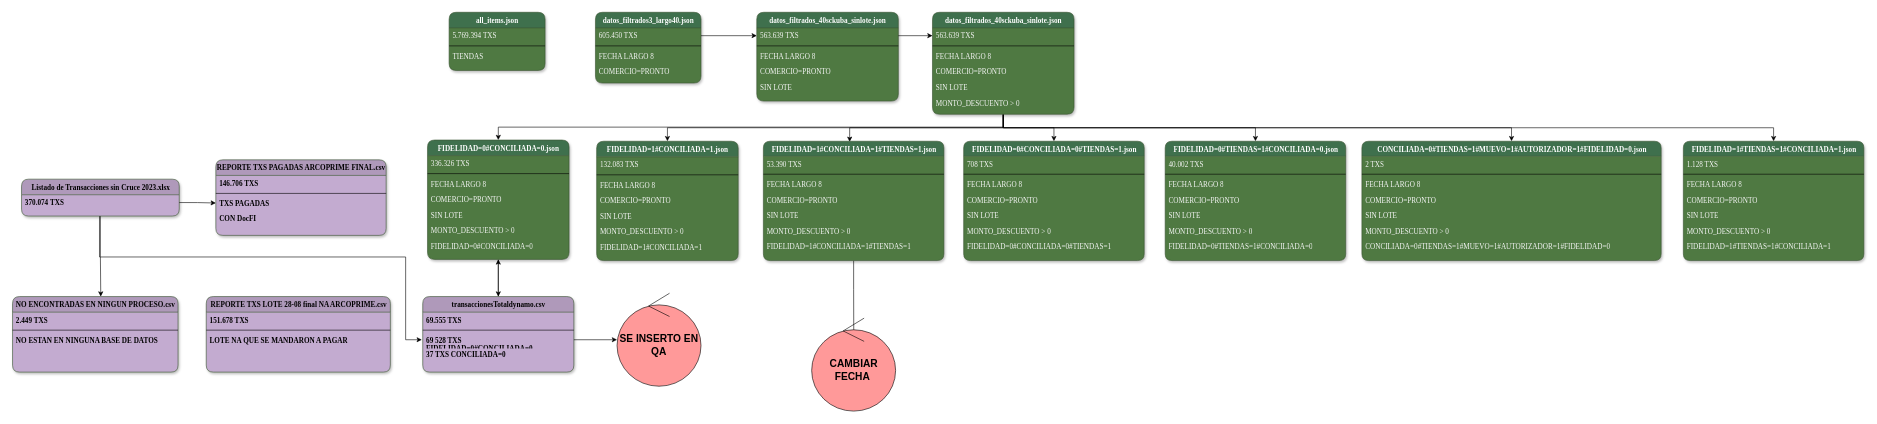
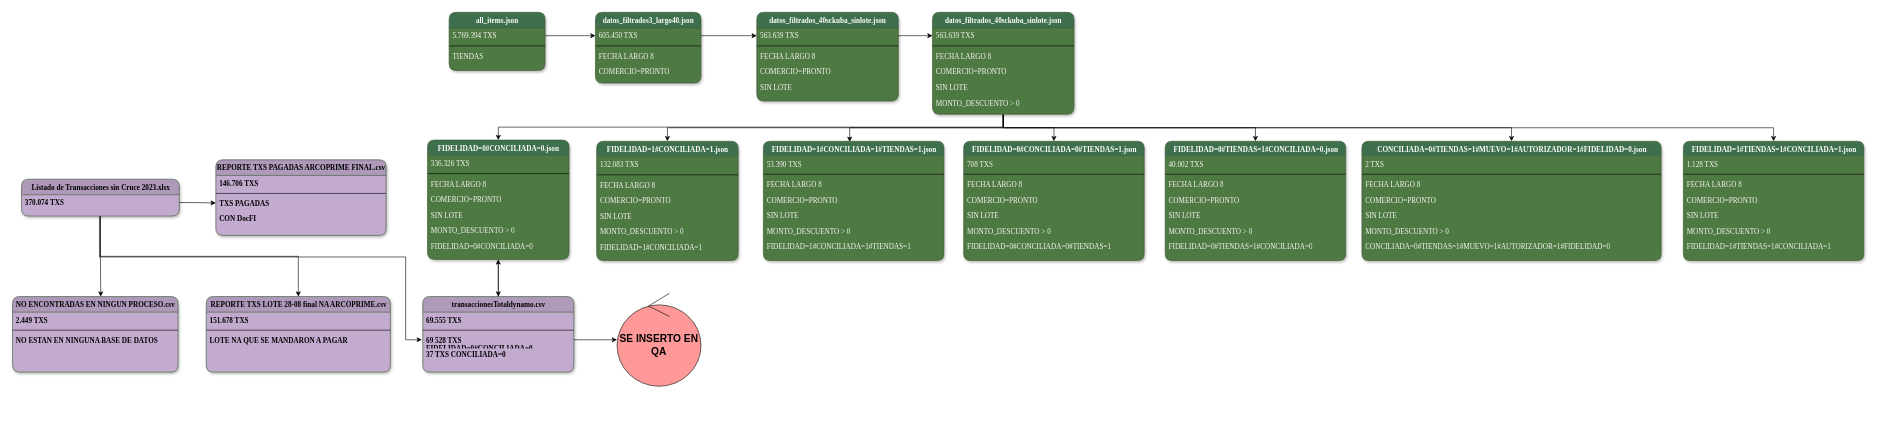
edge "5.769.394 TXS" -> "605.450 TXS": added
edge "Listado de Transacciones sin Cruce 2023.xlsx" -> "REPORTE TXS LOTE 28-08 final NA ARCOPRIME.csv": added
edge "FIDELIDAD=1#CONCILIADA=1#TIENDAS=1.json" -> "CAMBIAR FECHA": removed
node "CAMBIAR FECHA": removed
